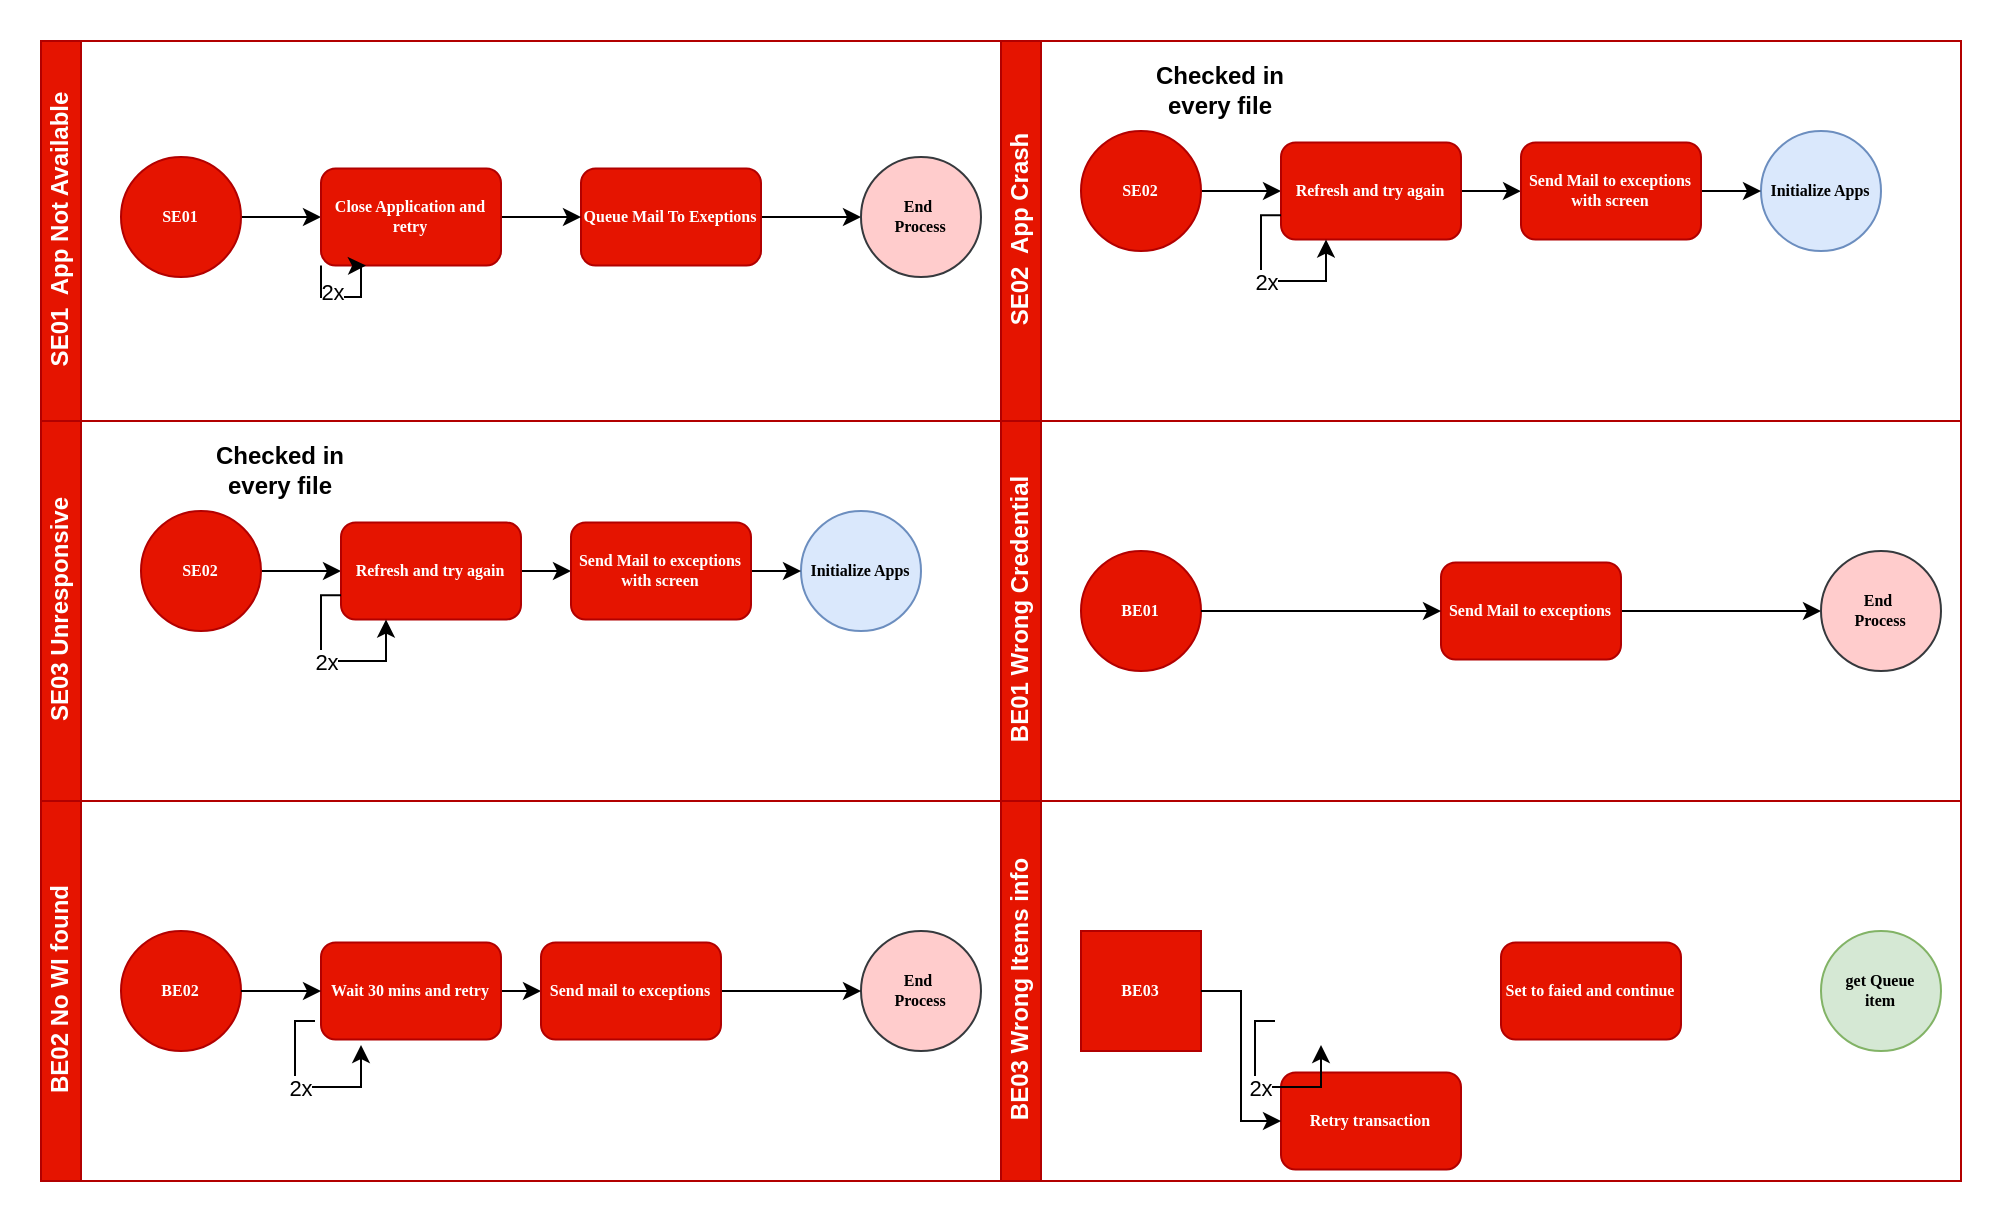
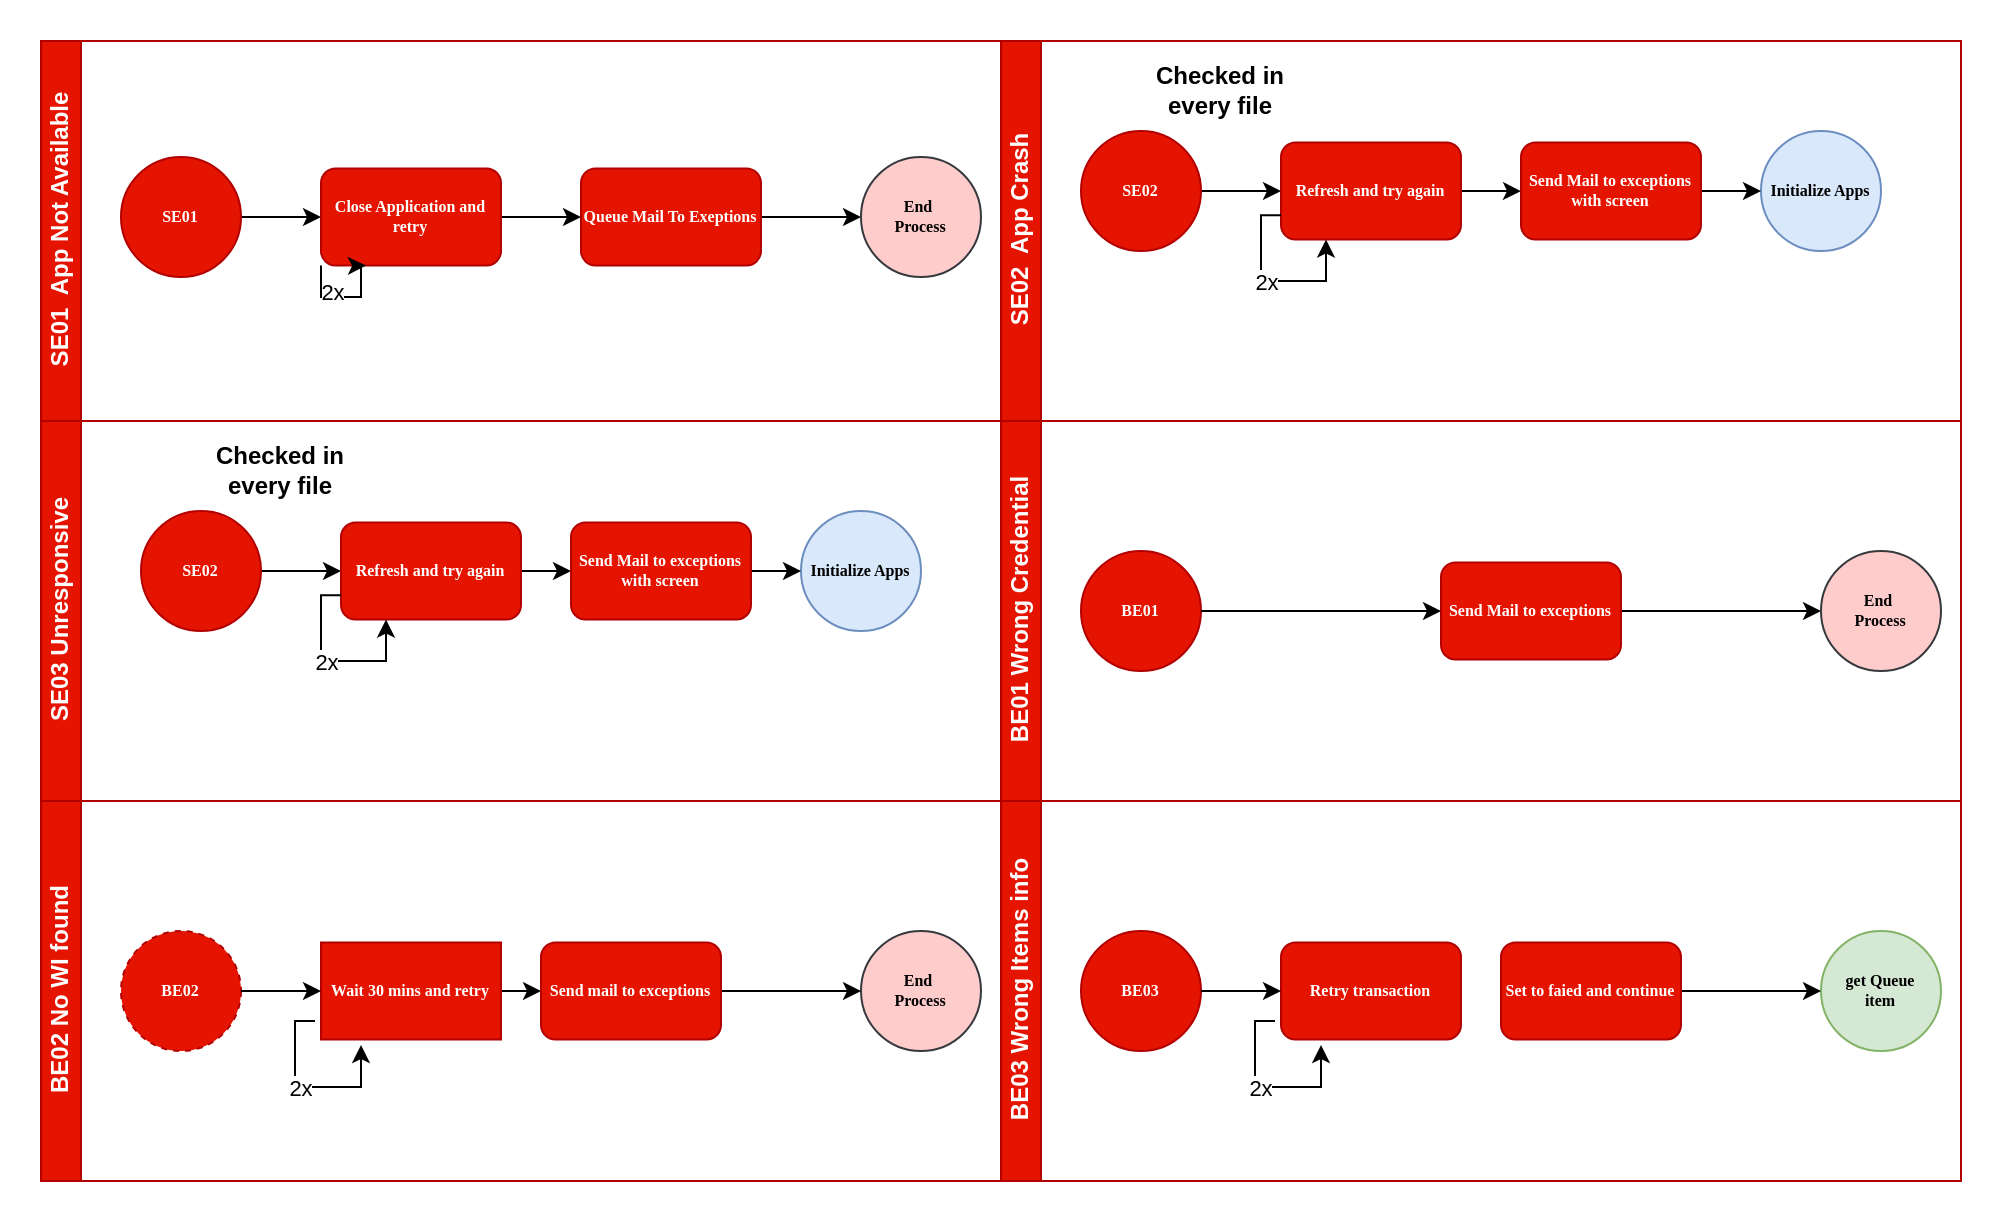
node "BE02": style solid -> dashed
node "Wait 30 mins and retry": shape rounded rectangle -> rectangle
node "BE03": shape rectangle -> ellipse
edge "Set to faied and continue" -> "get Queue item": added
node "Retry transaction": moved (1371, 1121) -> (1371, 991)
